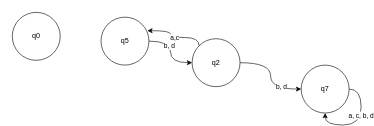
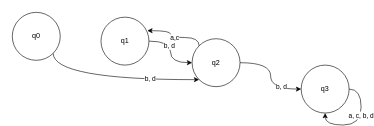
node "q5": label "q5" -> "q1"
edge "q0" -> "q2": added, label "b, d"
node "q7": label "q7" -> "q3"
